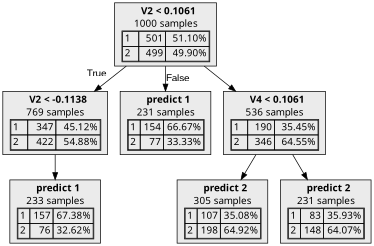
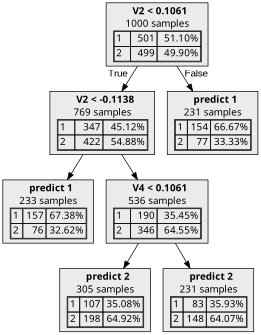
edge "V2 < 0.1061" -> "V4 < 0.1061": now "V2 < -0.1138" -> "V4 < 0.1061"
